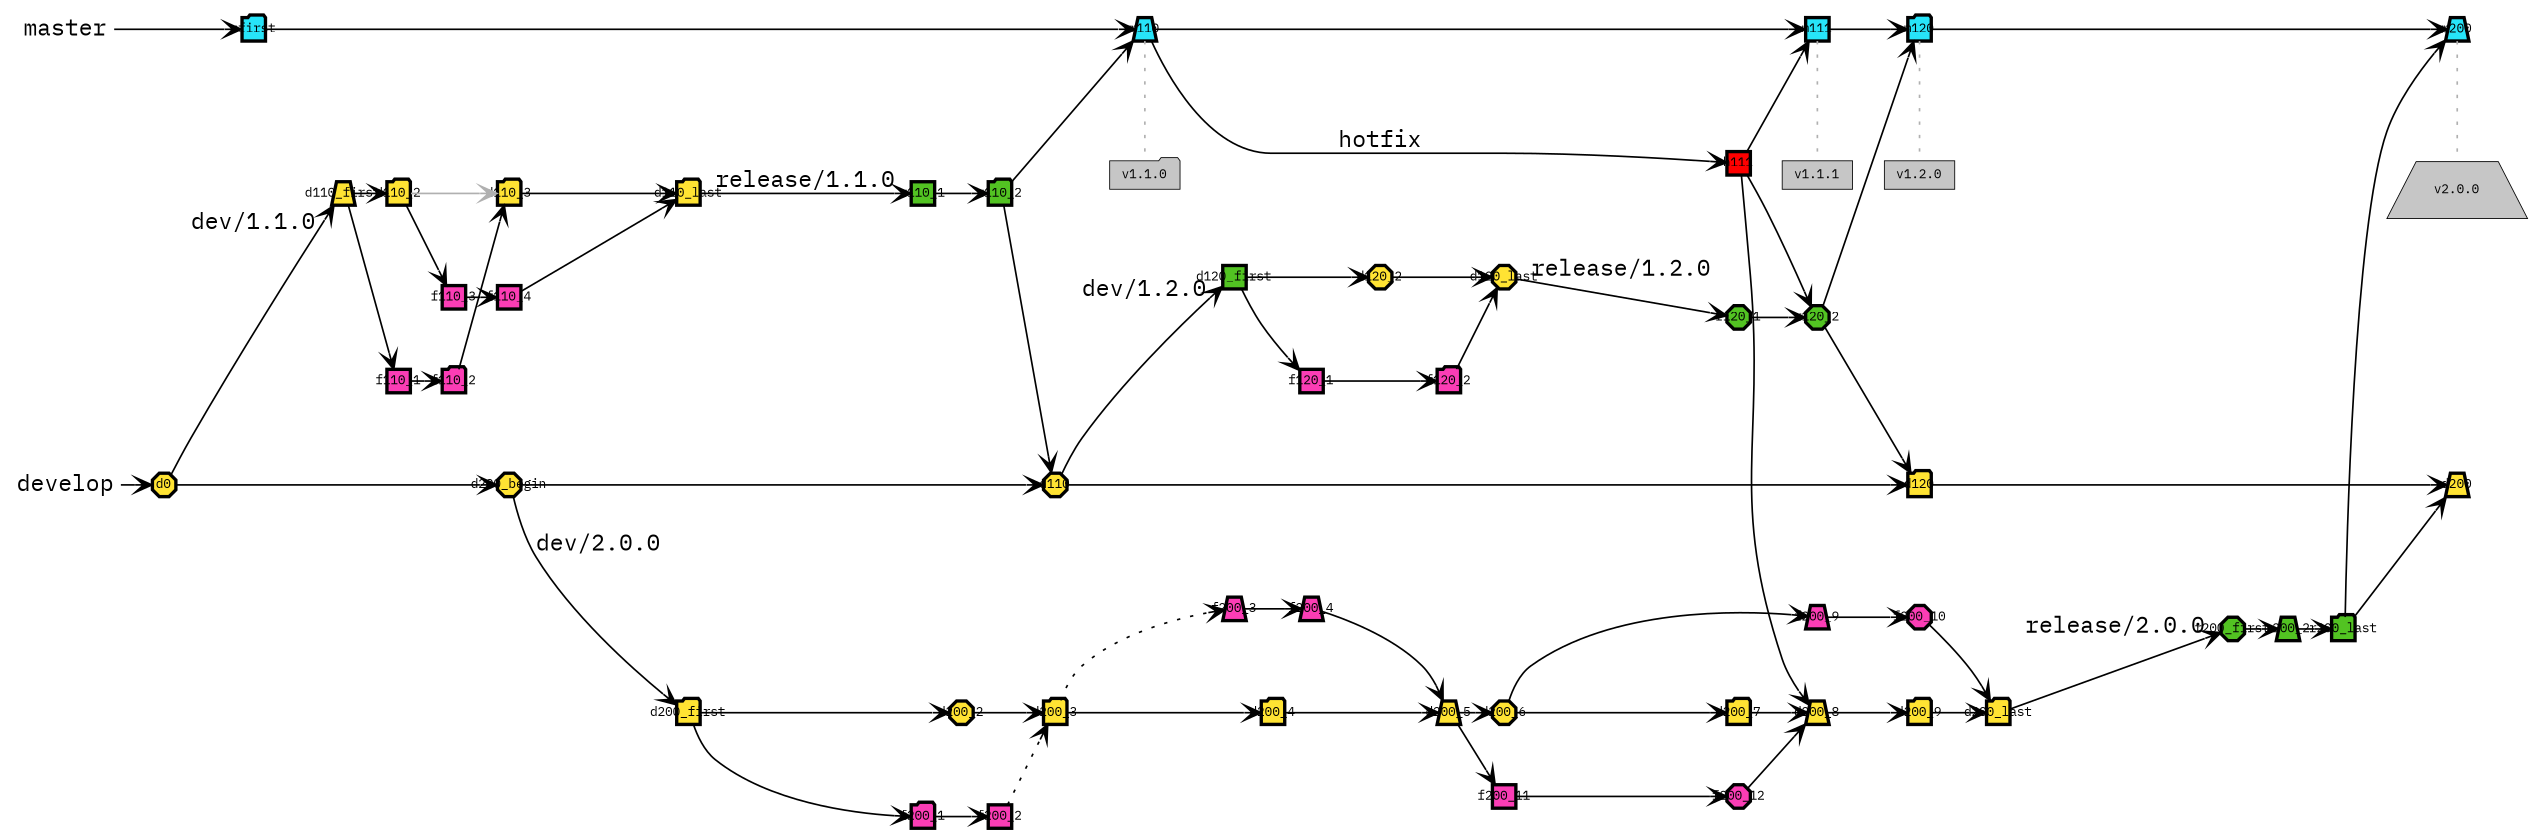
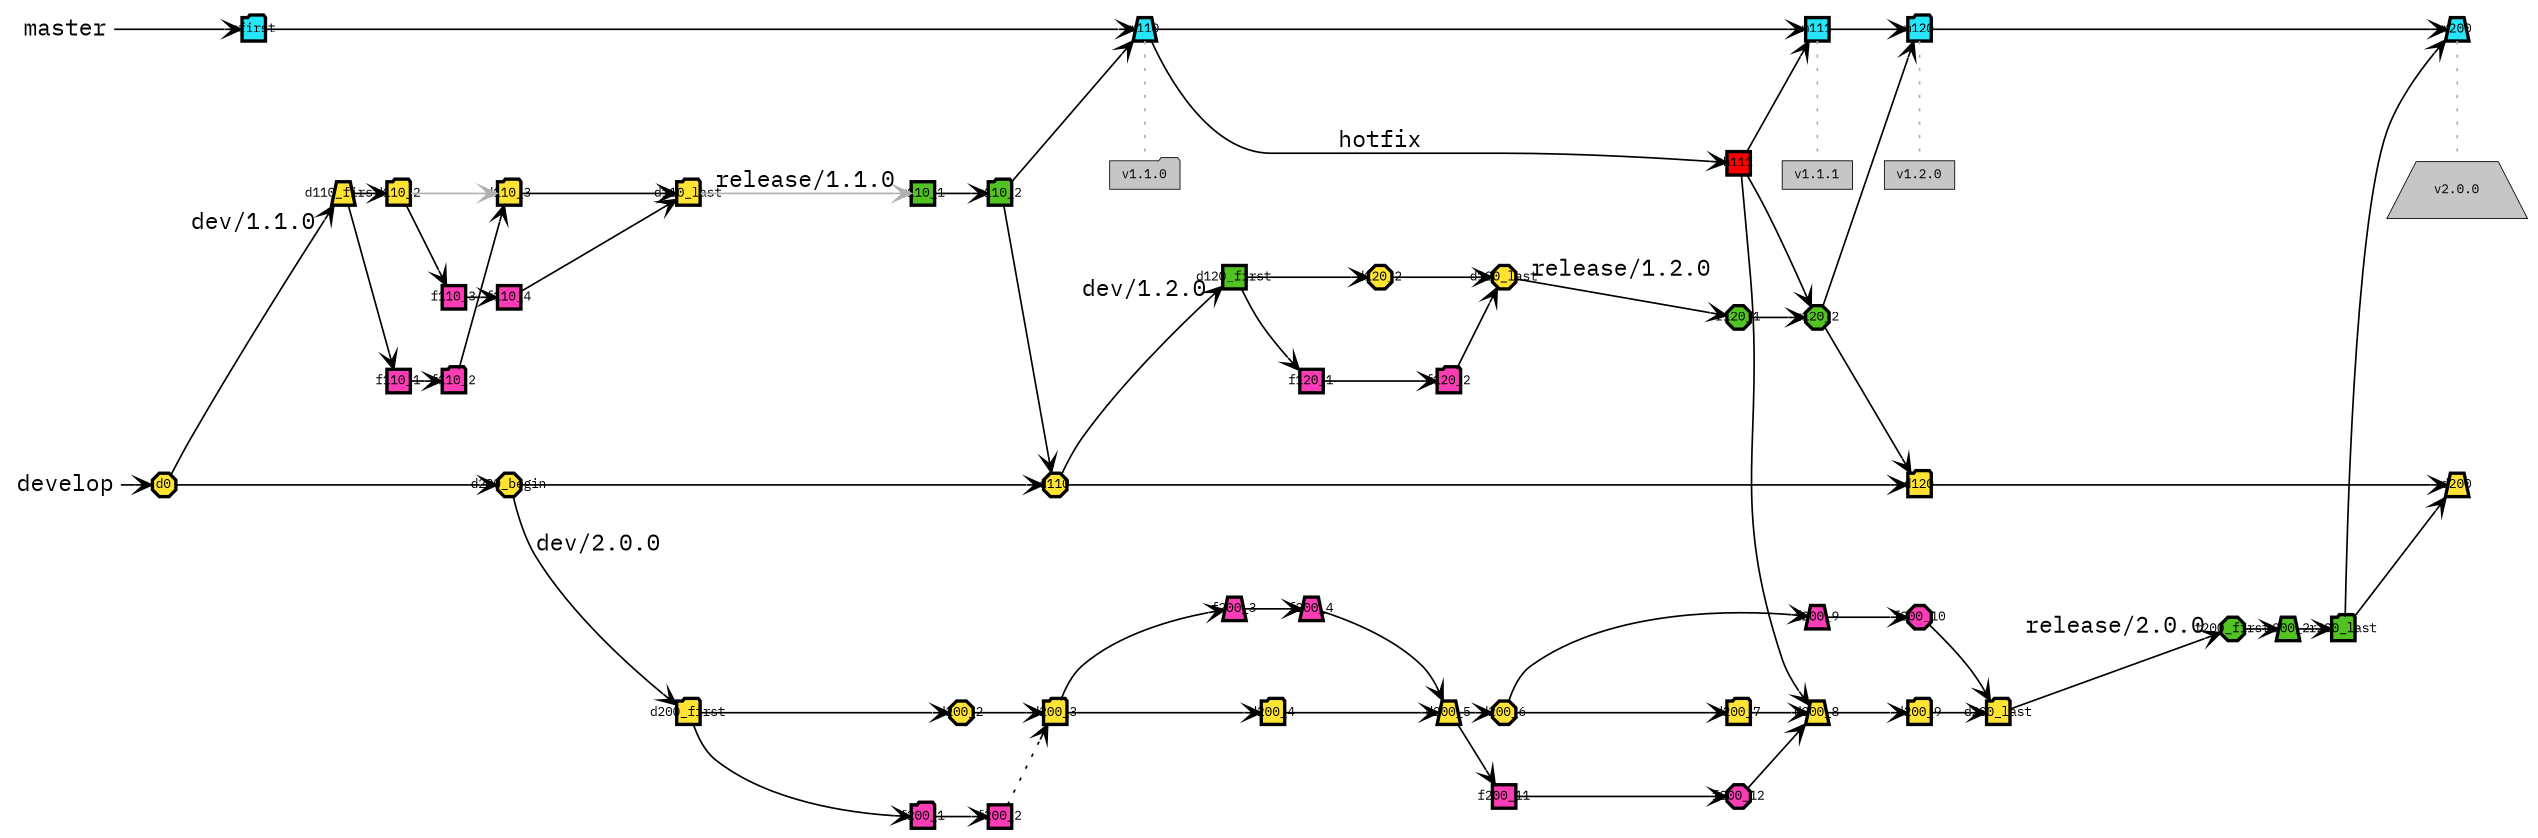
edge "d110_last" -> "r110_1": color black -> #b0b0b0
edge "d200_3" -> "f200_3": style dotted -> solid
